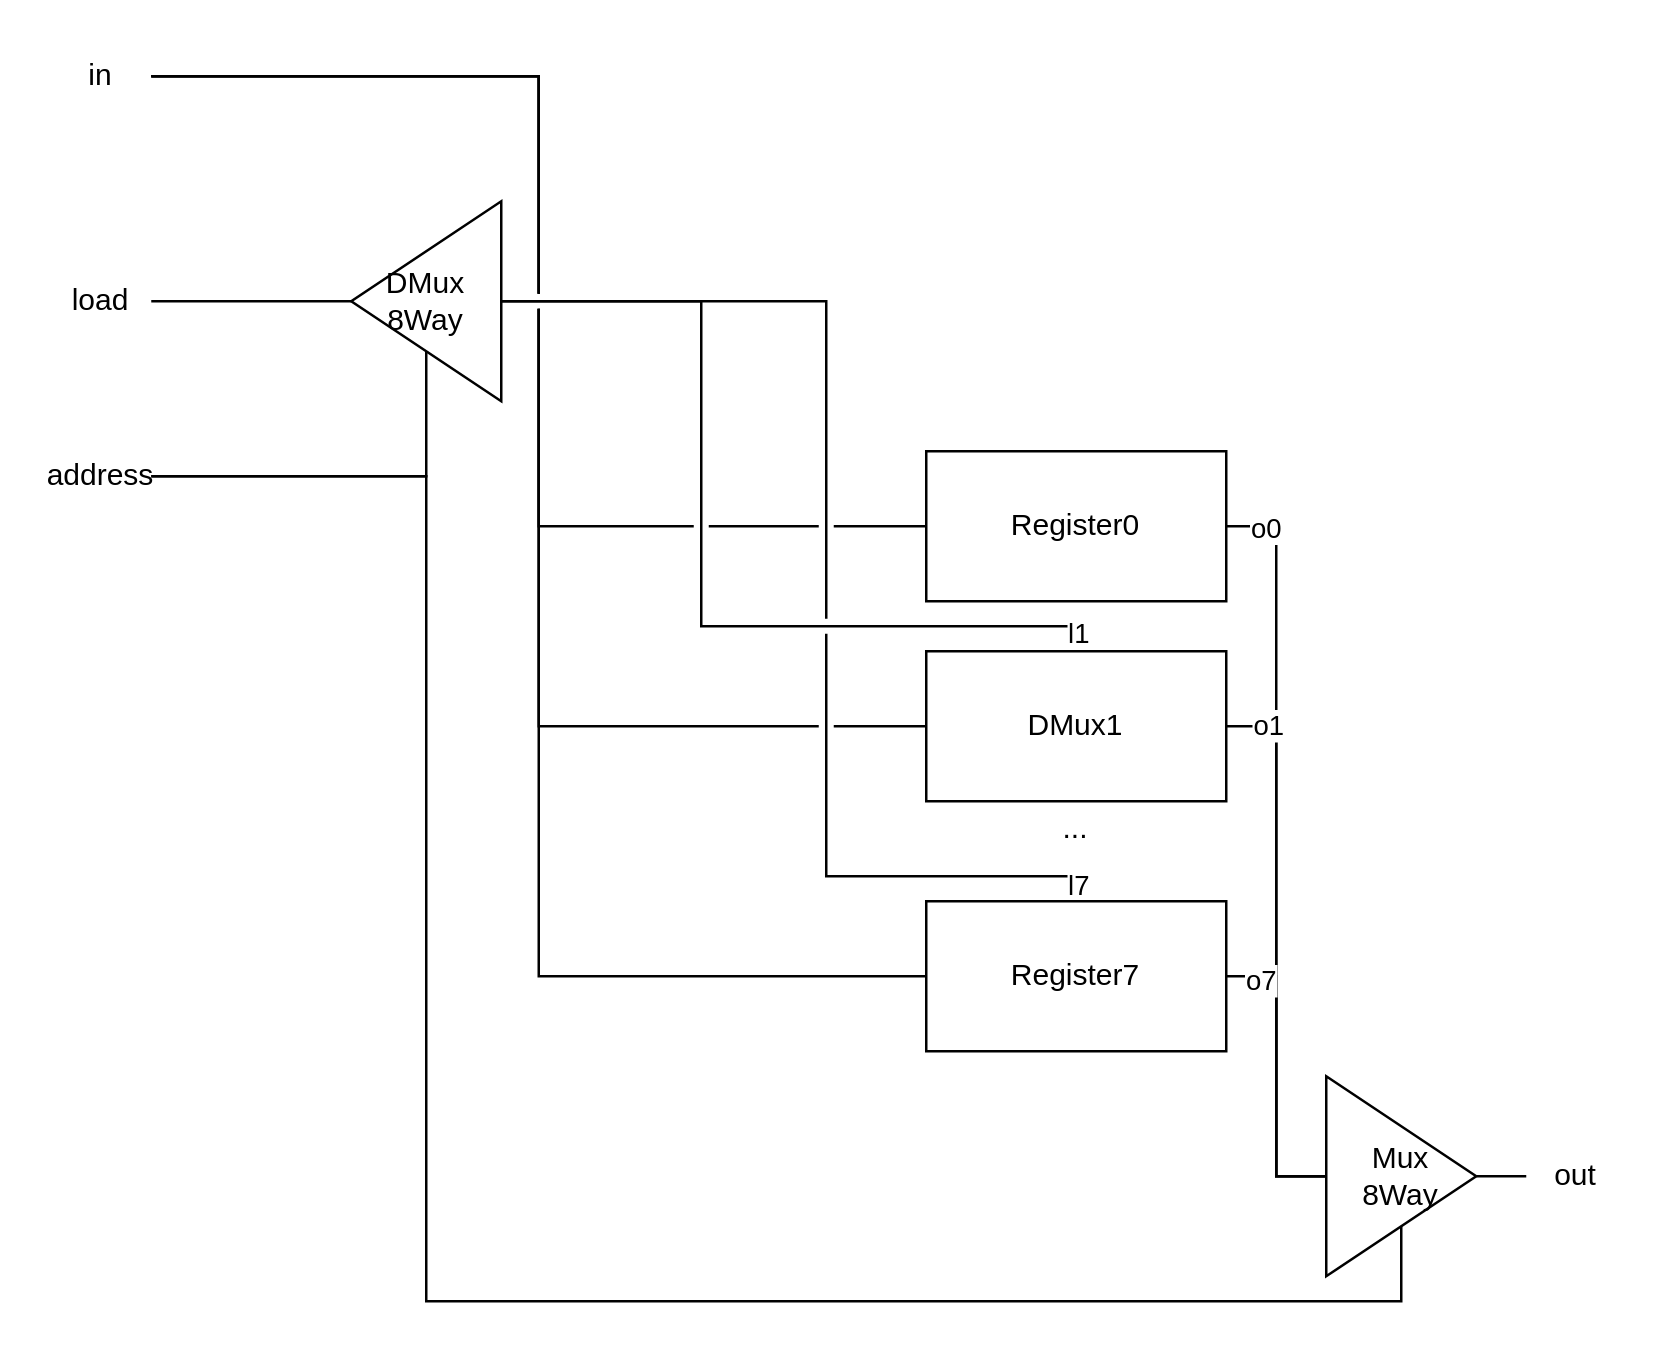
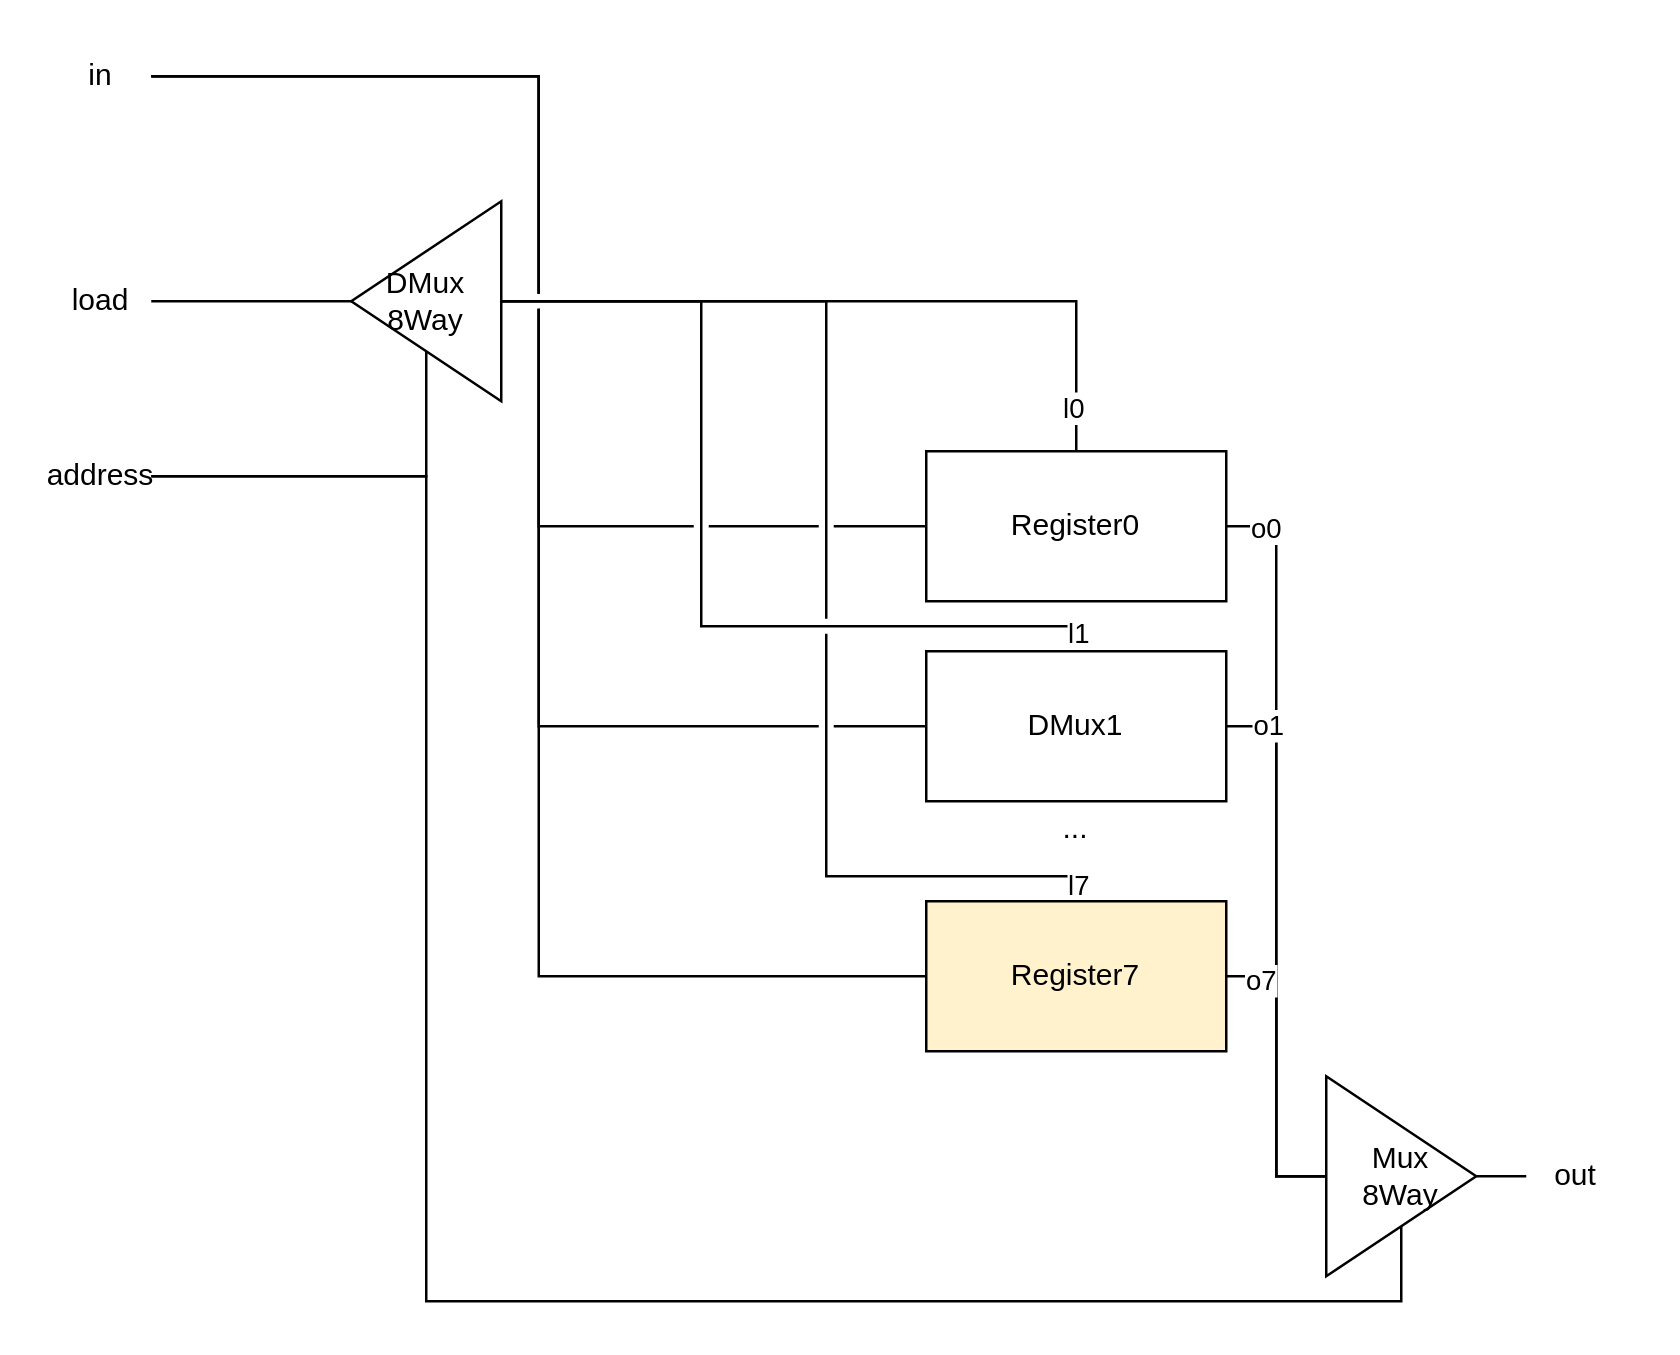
edge "DMux 8Way" -- "Register0": added, label "l0"
node "Register7": fillcolor #ffffff -> #fff2cc
